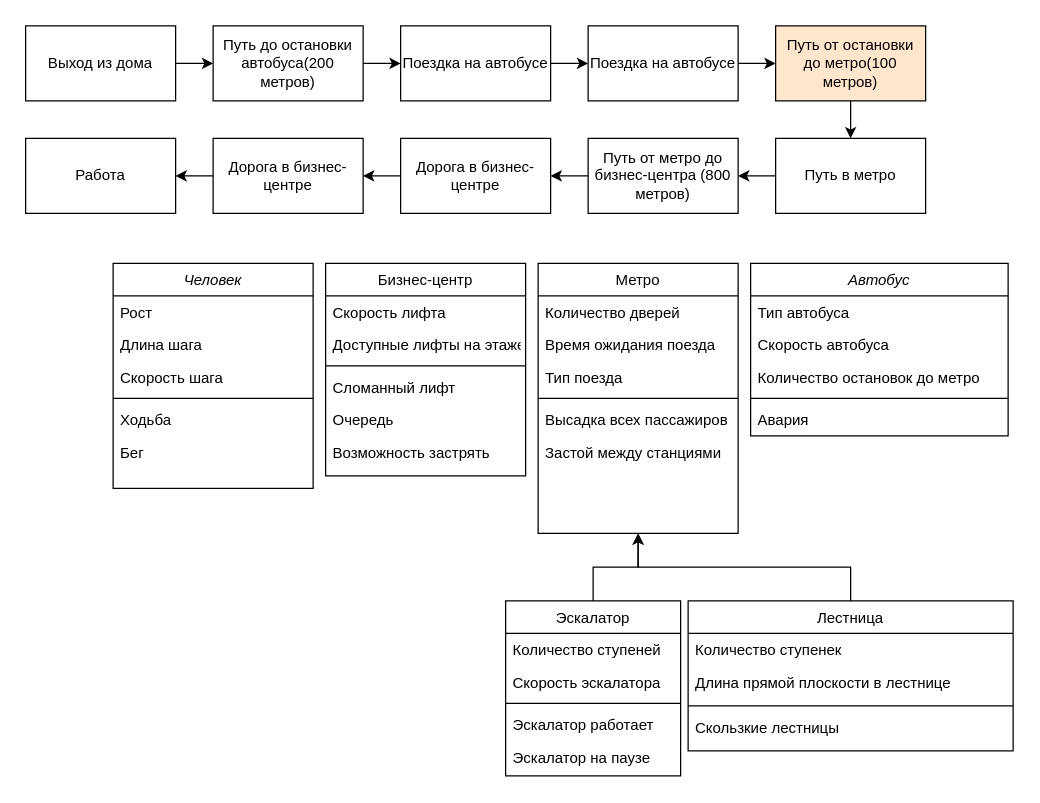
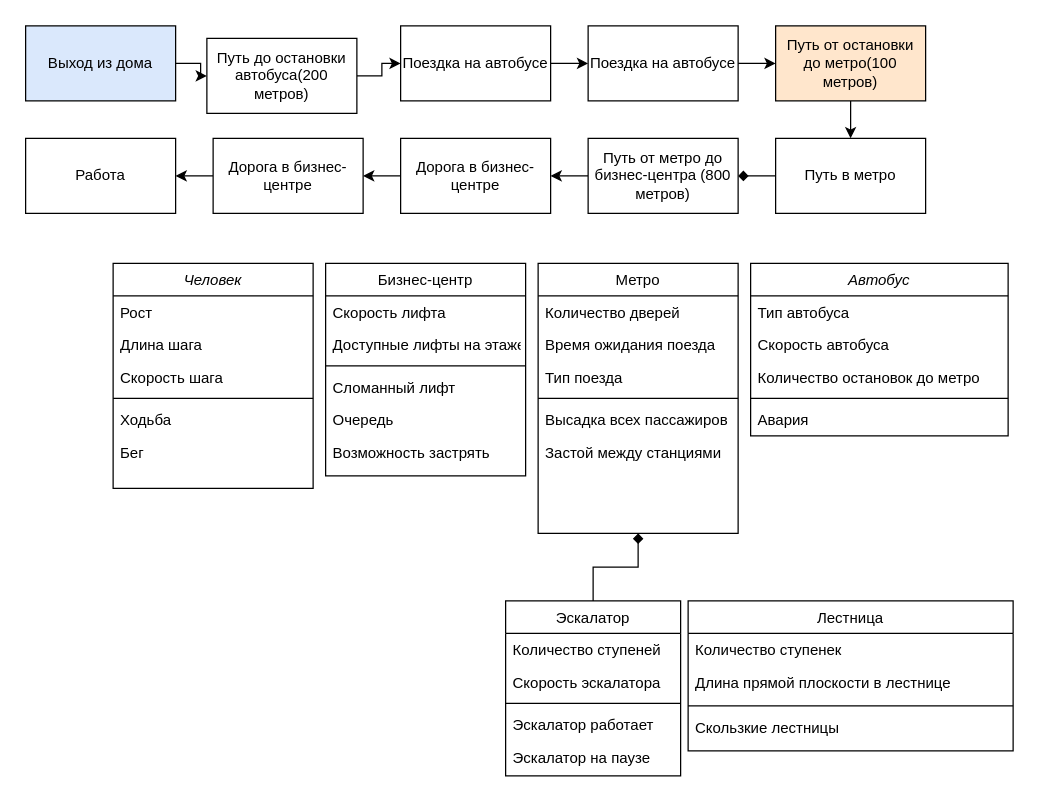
node "Выход из дома": fillcolor #ffffff -> #dae8fc
node "Путь до остановки автобуса(200 метров)": moved (288, 63) -> (282, 76)
edge "Путь в метро" -> "Путь от метро до бизнес-центра (800 метров)": arrowhead classic -> diamond
edge "Эскалатор" -> "Метро": arrowhead classic -> diamond
edge "Лестница" -> "Метро": removed
